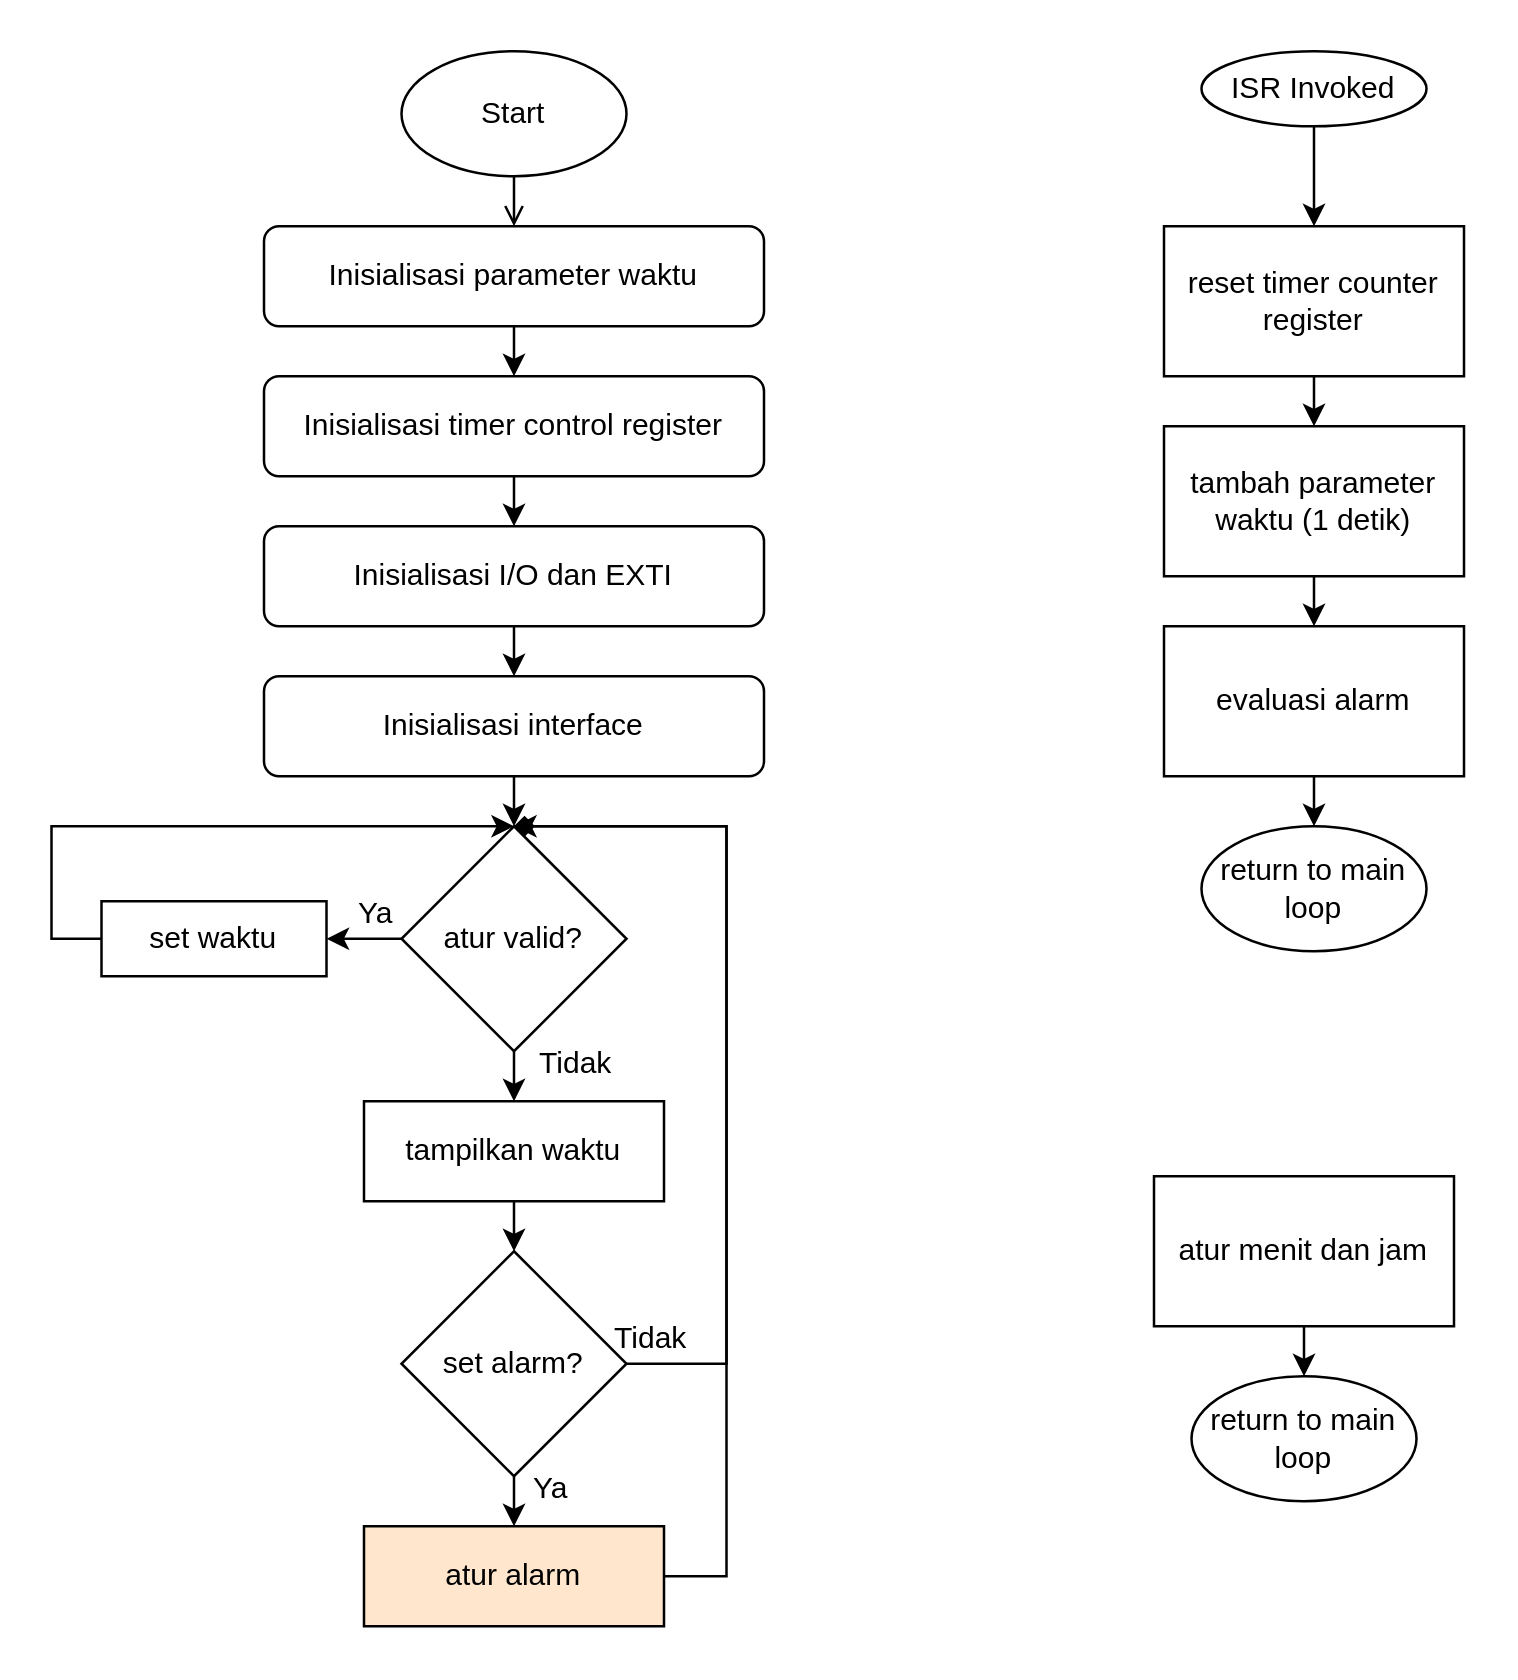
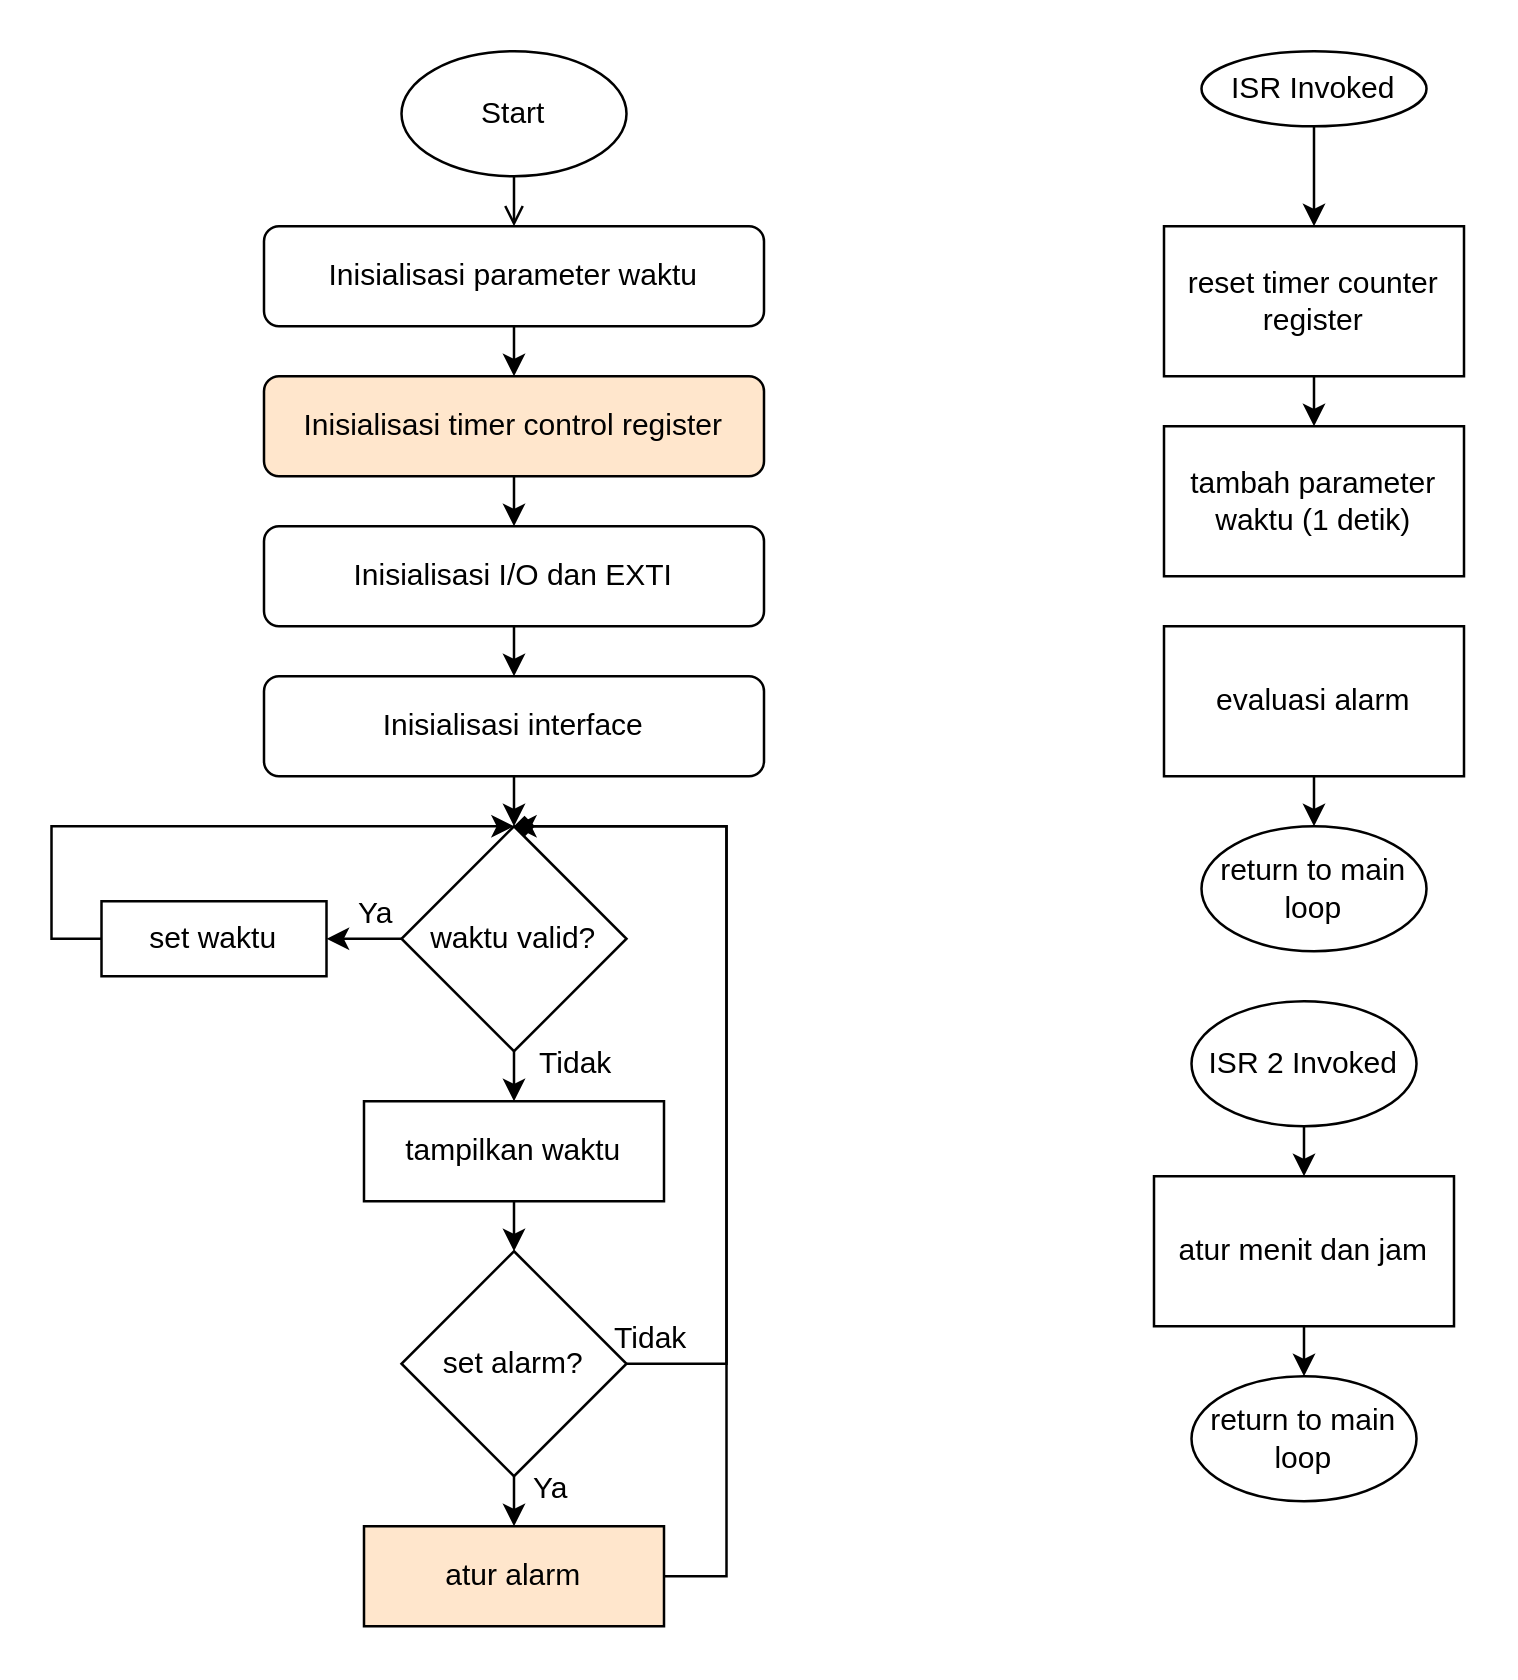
node "Inisialisasi timer control register": fillcolor #ffffff -> #ffe6cc
edge "tambah parameter waktu (1 detik)" -> "evaluasi alarm": removed
node "atur valid?": label "atur valid?" -> "waktu valid?"
node "ISR 2 Invoked": added
edge "ISR 2 Invoked" -> "atur menit dan jam": added
